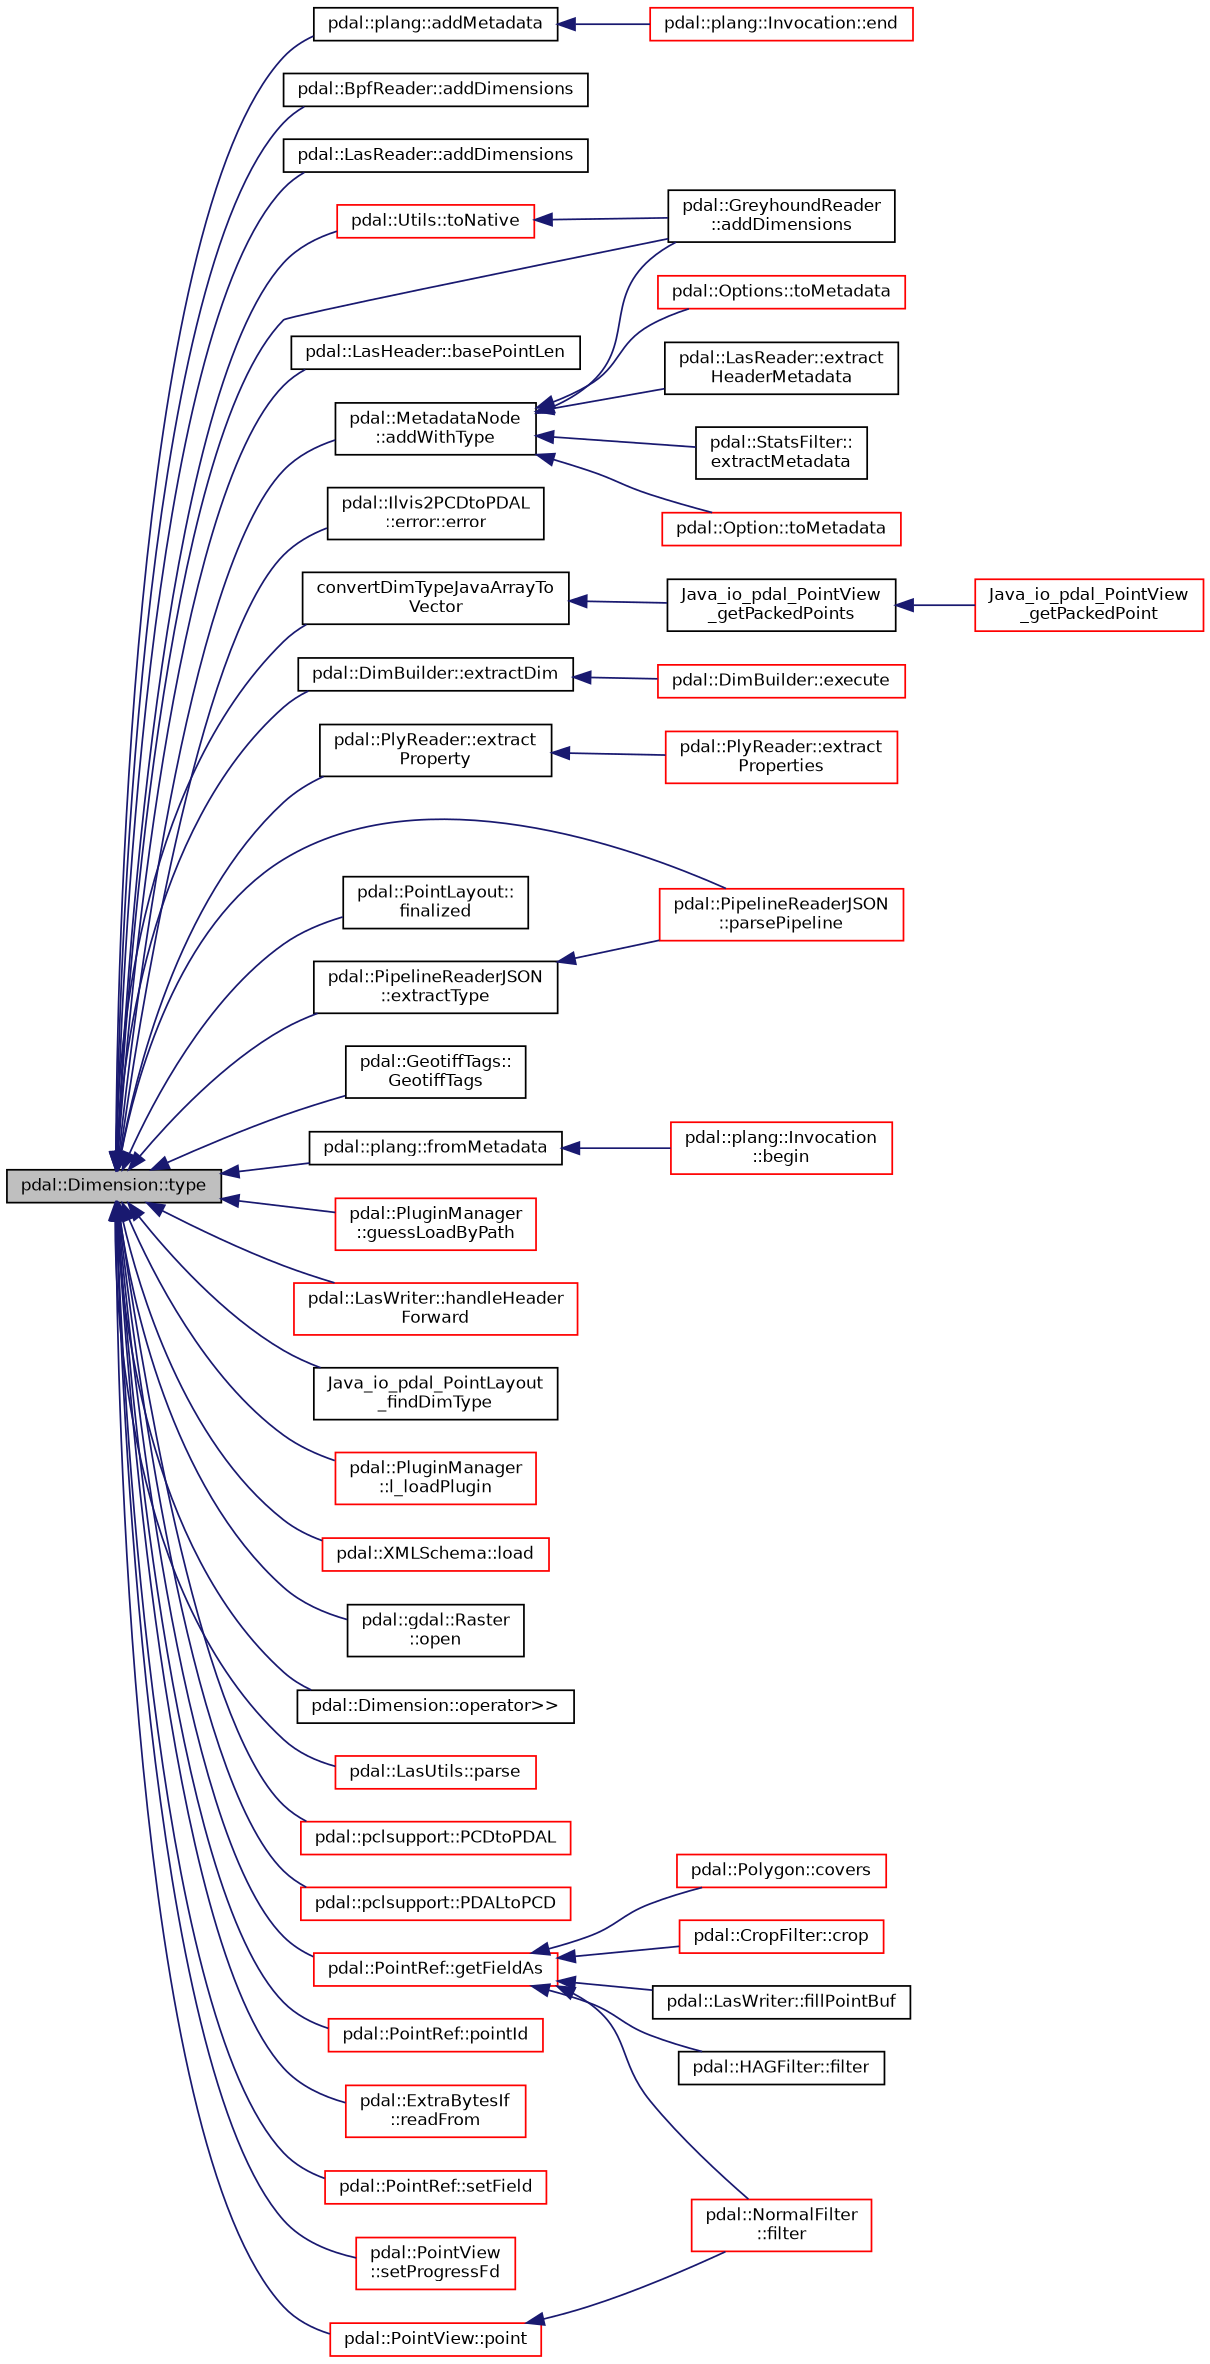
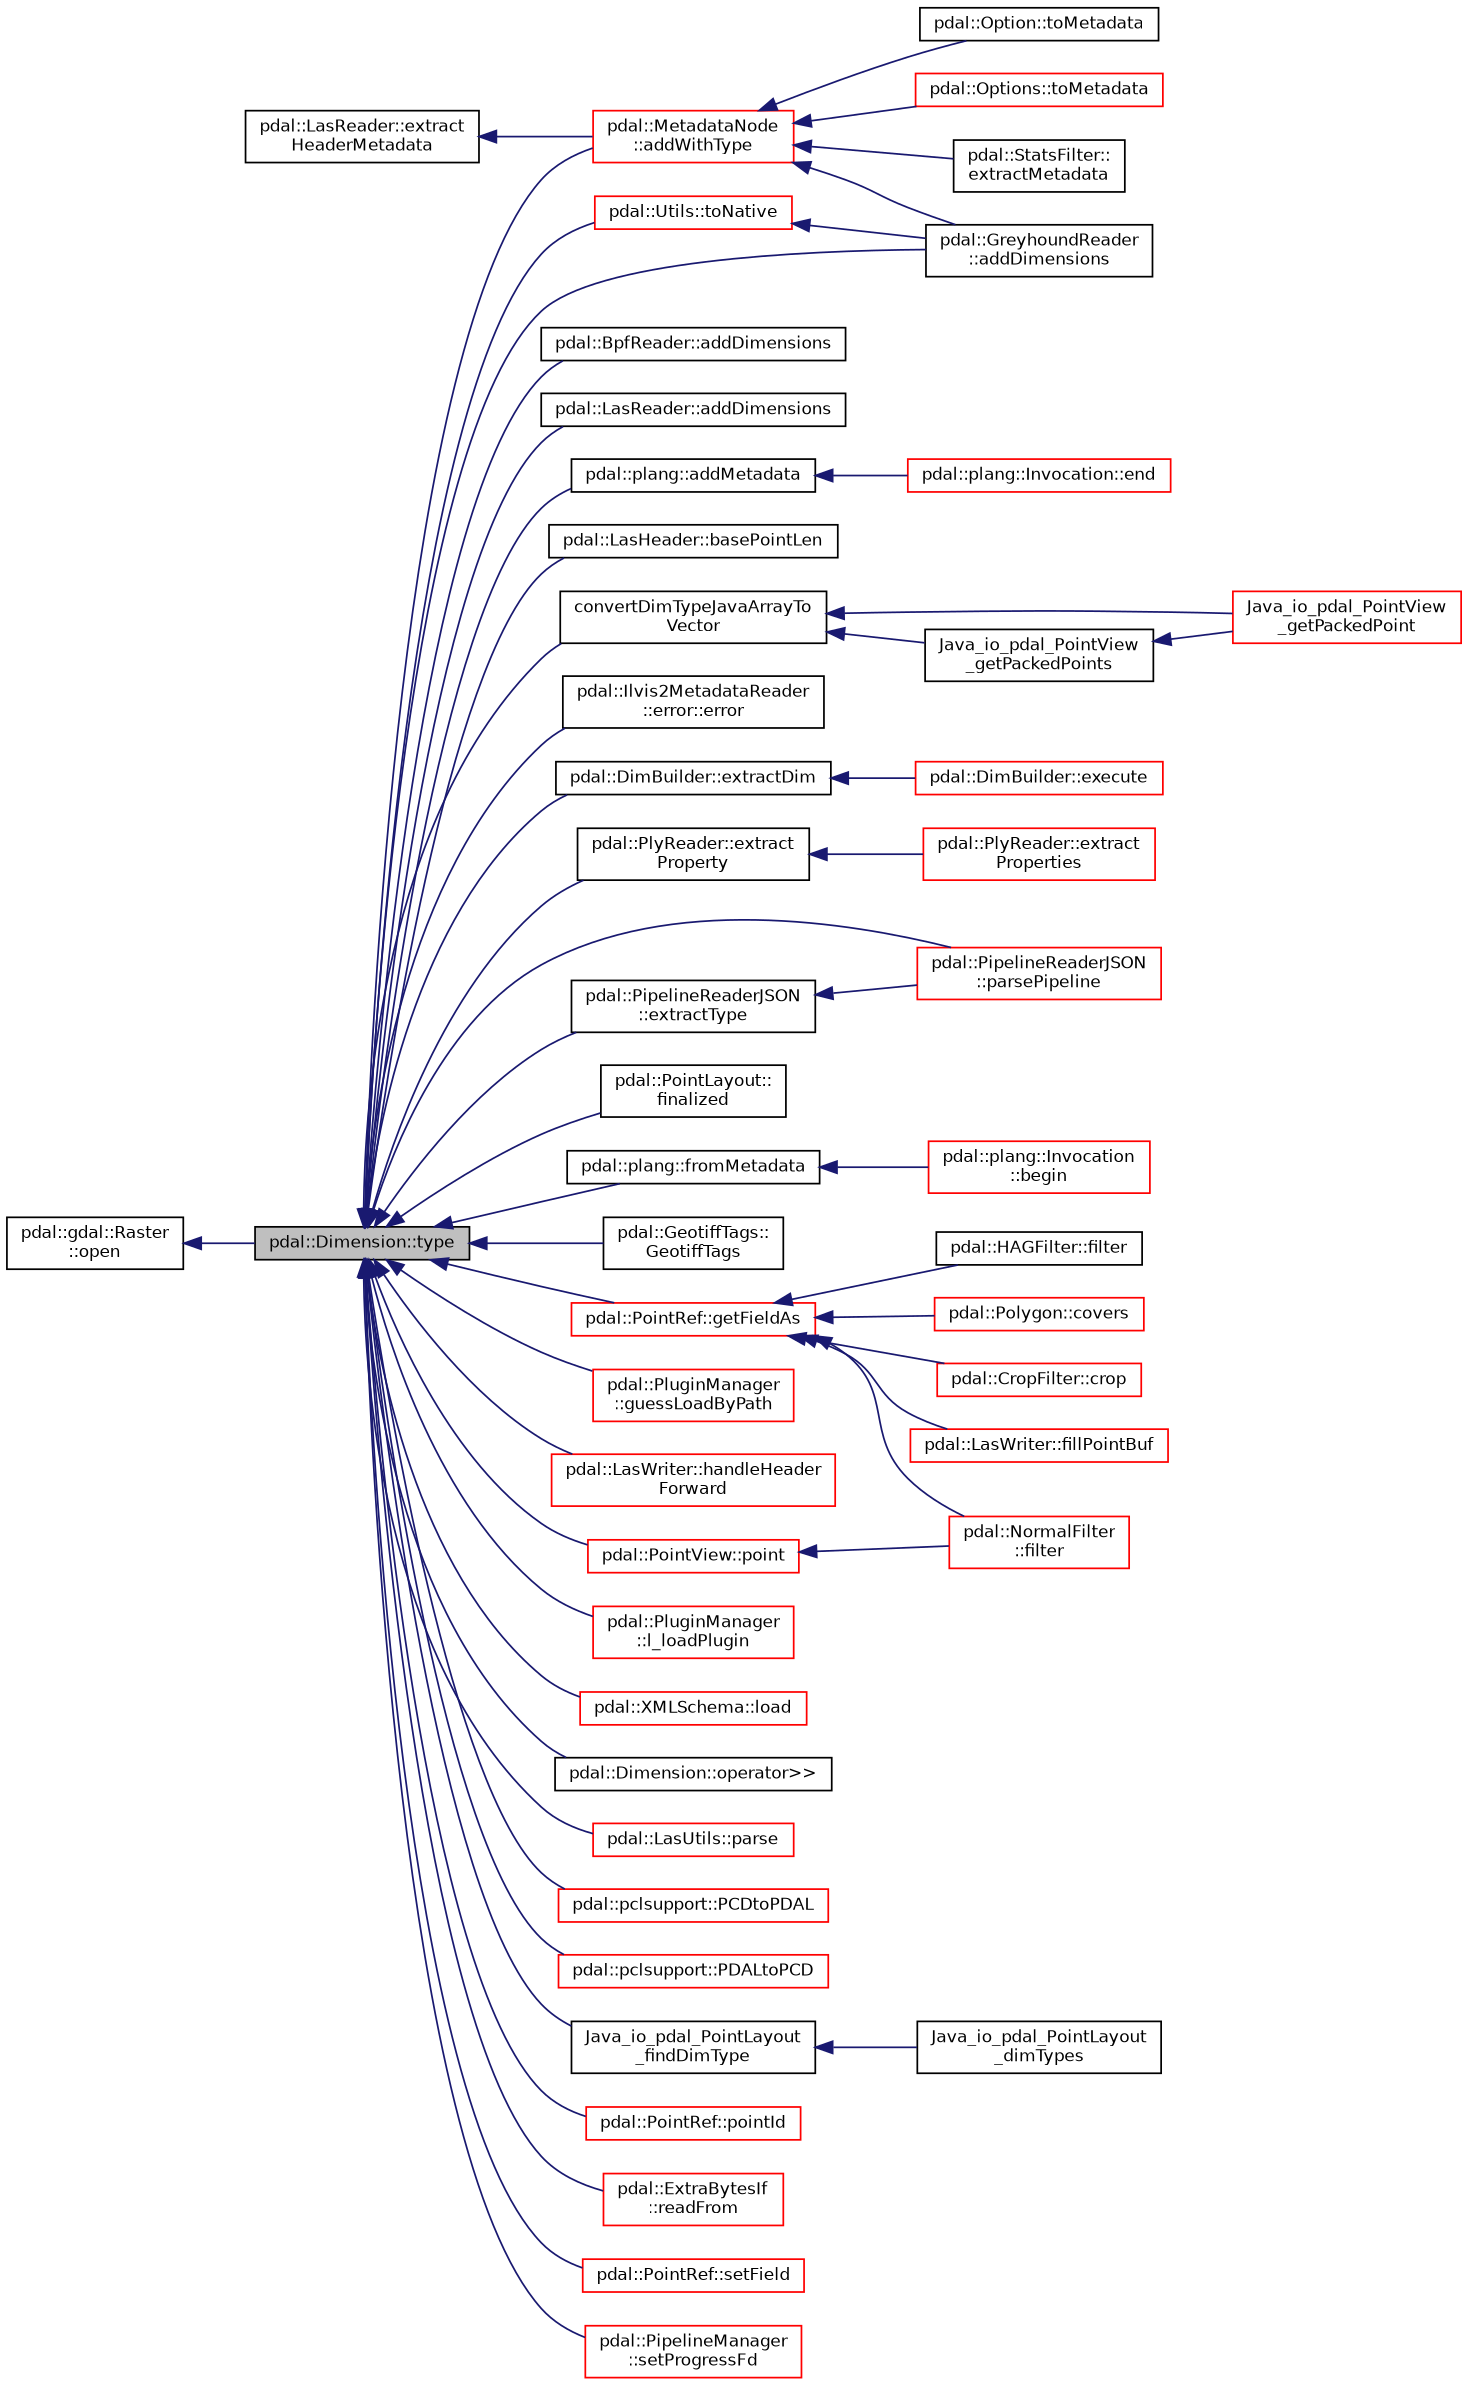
edge "pdal::LasReader::extract HeaderMetadata" -> "pdal::MetadataNode ::addWithType": reversed
node "pdal::MetadataNode ::addWithType": color black -> red
node "pdal::Ilvis2PCDtoPDAL ::error::error": label "pdal::Ilvis2PCDtoPDAL ::error::error" -> "pdal::Ilvis2MetadataReader ::error::error"
node "pdal::Option::toMetadata": color red -> black
edge "Java_io_pdal_PointView _getPackedPoint" -> "convertDimTypeJavaArrayTo Vector": added
edge "pdal::gdal::Raster ::open" -> "pdal::Dimension::type": reversed
node "pdal::LasWriter::fillPointBuf": color black -> red
node "Java_io_pdal_PointLayout _dimTypes": added
node "pdal::PointView ::setProgressFd": label "pdal::PointView ::setProgressFd" -> "pdal::PipelineManager ::setProgressFd"
